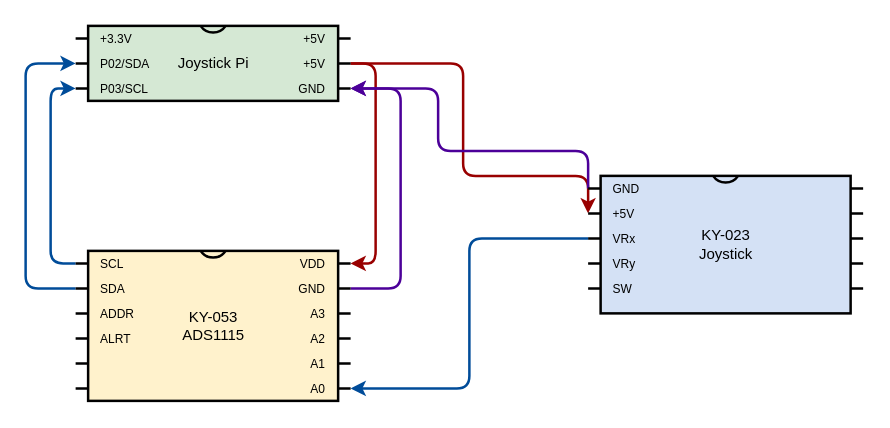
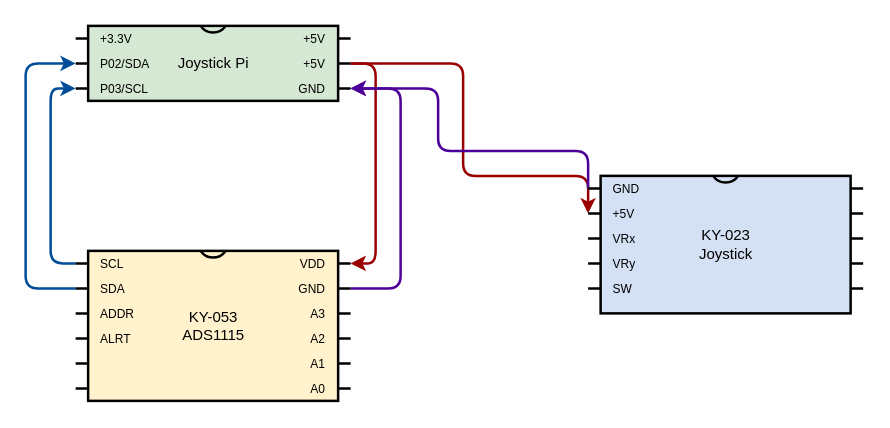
edge "KY-023 Joystick" -> "KY-053 ADS1115": removed
